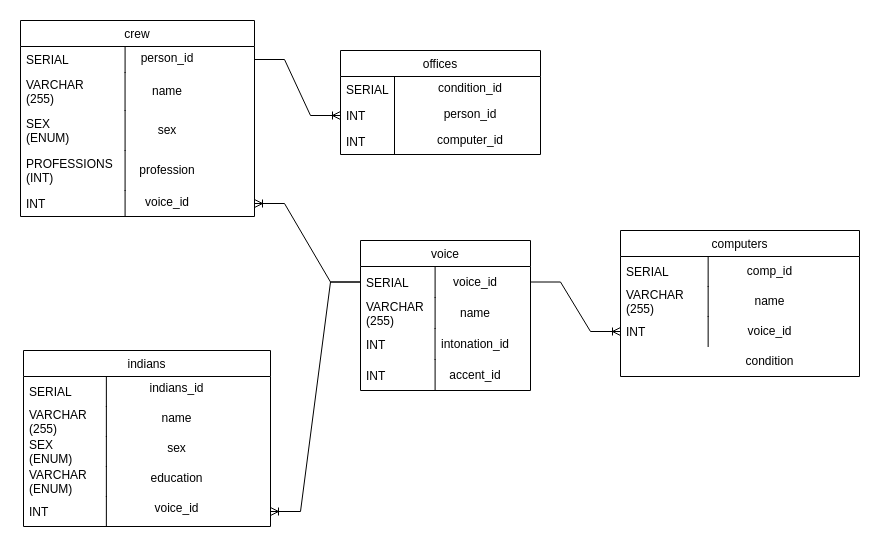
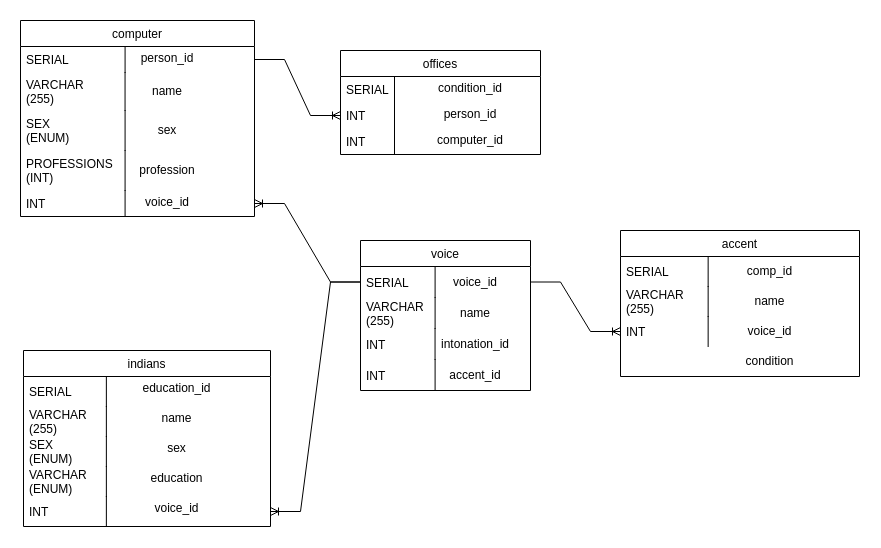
node "crew": label "crew" -> "computer"
node "computers": label "computers" -> "accent"
node "indians_id": label "indians_id" -> "education_id"
